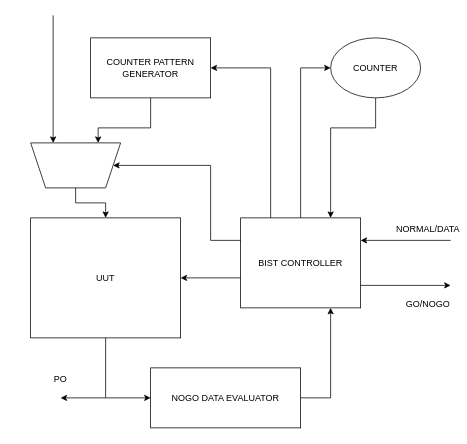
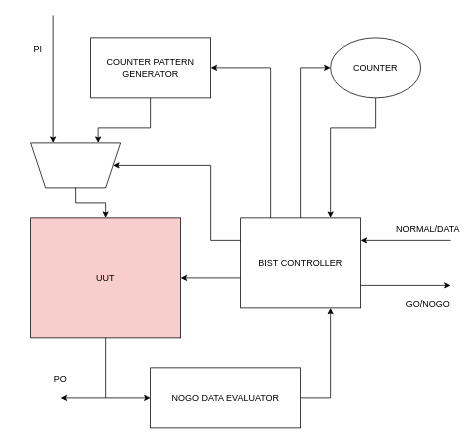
node "PI": added
node "UUT": fillcolor #ffffff -> #f8cecc
